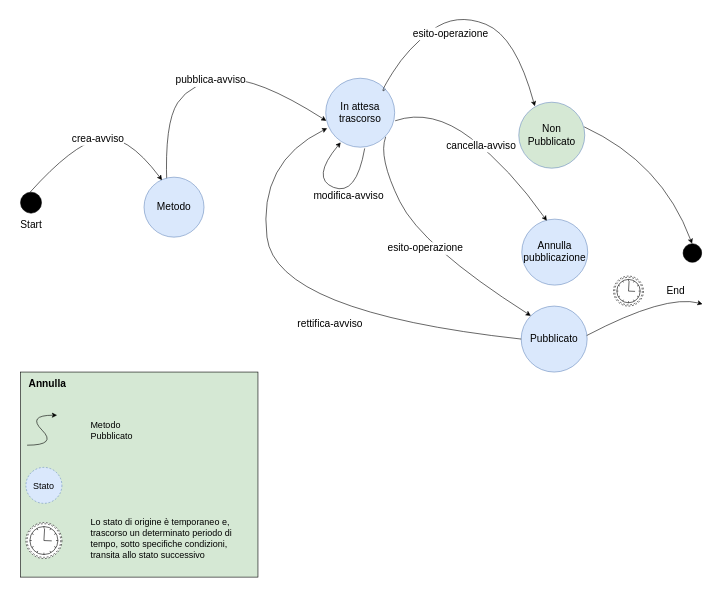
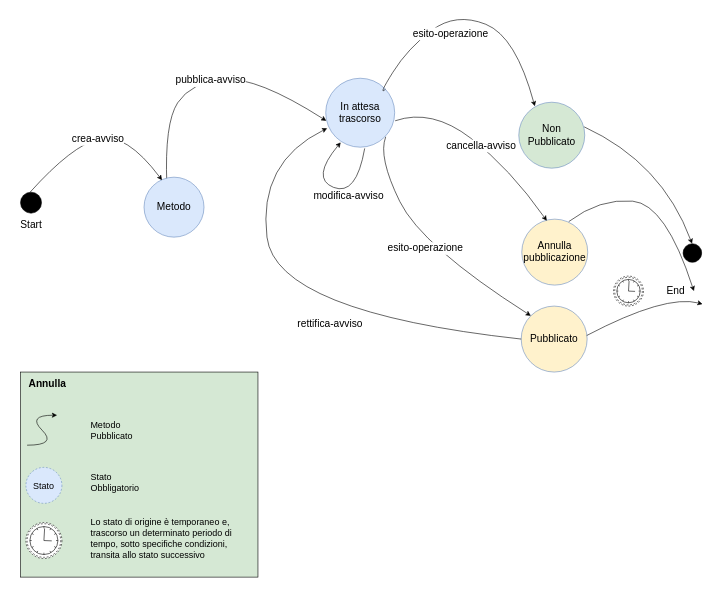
edge "Annulla pubblicazione" -> "End": added
node "Annulla pubblicazione": fillcolor #dae8fc -> #fff2cc
node "Pubblicato": fillcolor #dae8fc -> #fff2cc
node "Stato Obbligatorio": added
